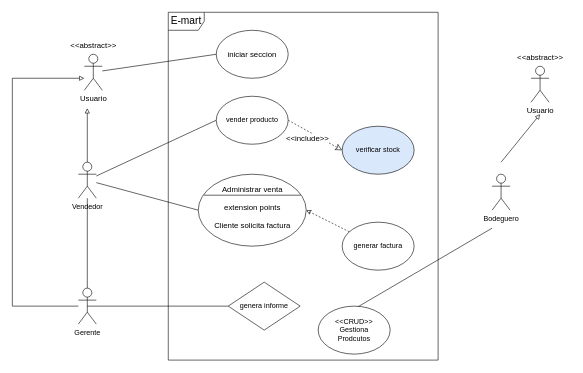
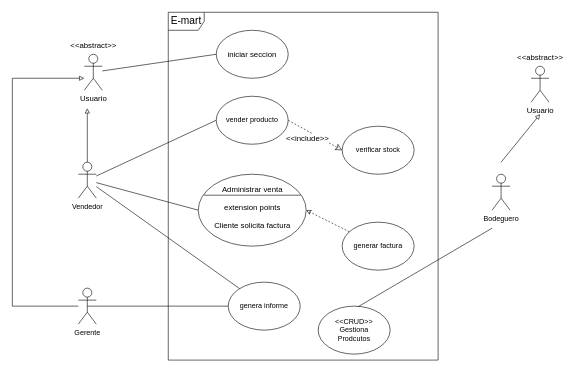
node "verificar stock": fillcolor #dae8fc -> #ffffff
edge "Vendedor" -- "Gerente": now "Vendedor" -- "genera informe"
node "genera informe": shape diamond -> ellipse
